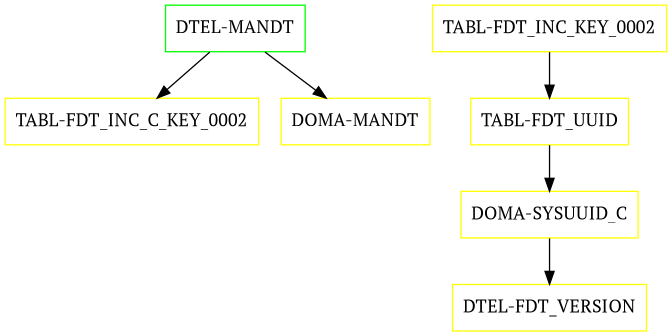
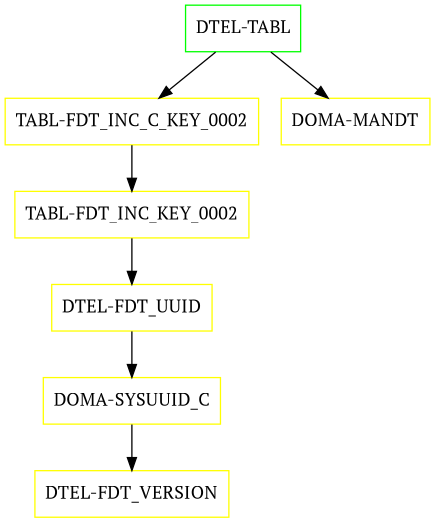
node "DTEL-MANDT": label "DTEL-MANDT" -> "DTEL-TABL"
node "TABL-FDT_UUID": label "TABL-FDT_UUID" -> "DTEL-FDT_UUID"
edge "TABL-FDT_INC_C_KEY_0002" -> "TABL-FDT_INC_KEY_0002": added
